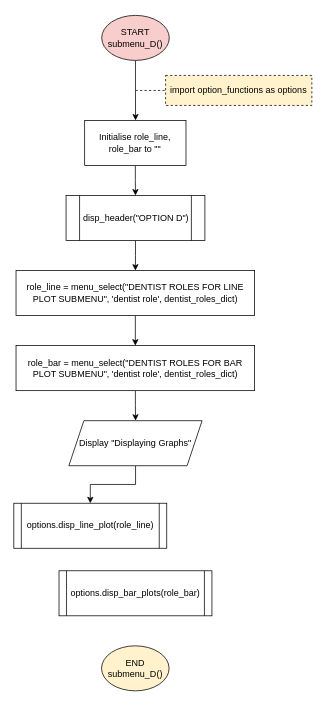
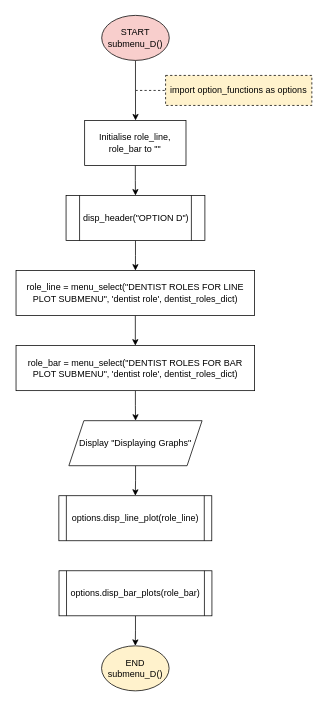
node "options.disp_line_plot(role_line)": moved (90, 525) -> (135, 518)
edge "options.disp_bar_plots(role_bar)" -> "END submenu_D()": added
